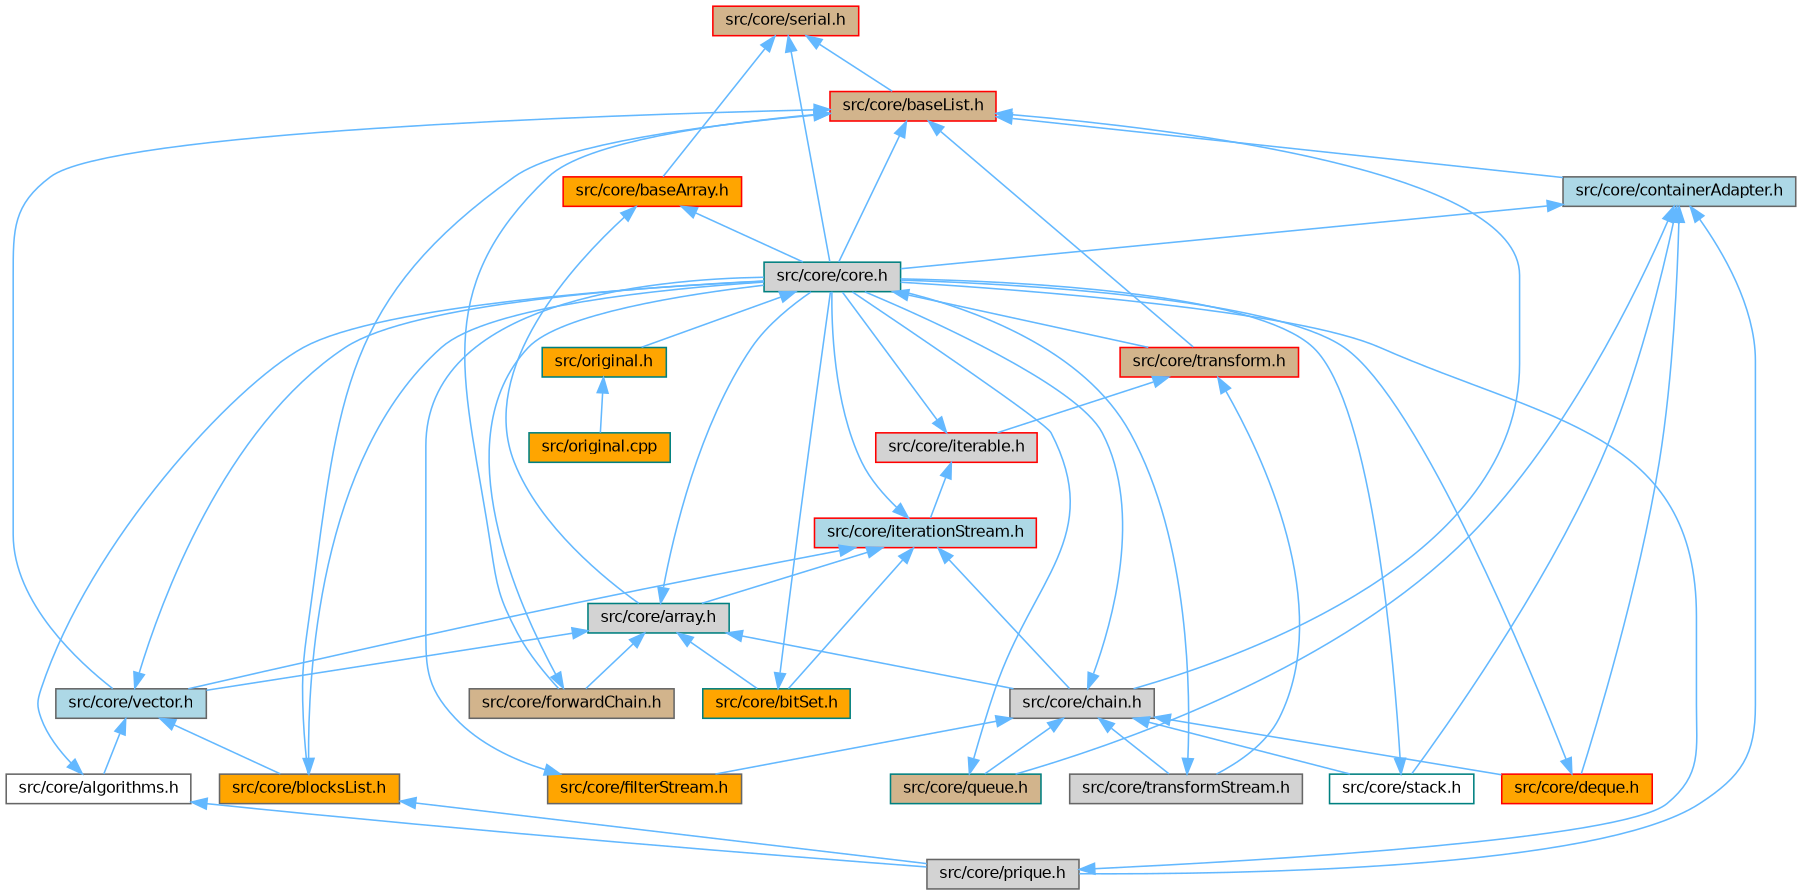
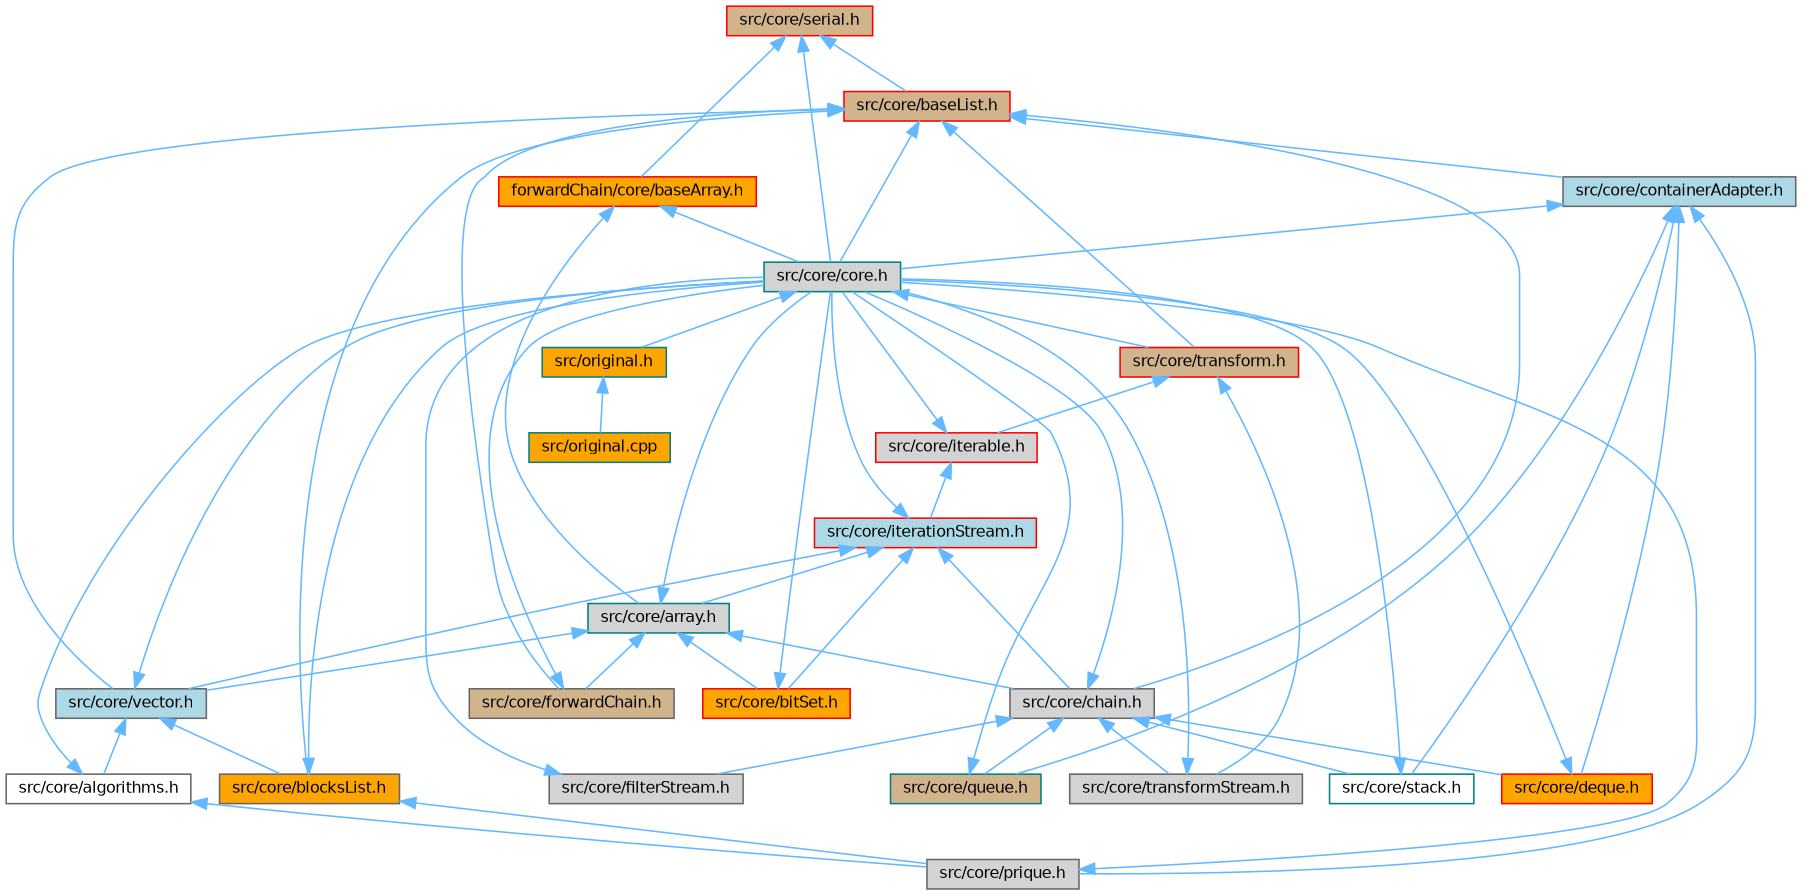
node "src/core/baseArray.h": label "src/core/baseArray.h" -> "forwardChain/core/baseArray.h"
node "src/core/bitSet.h": color teal -> red
node "src/core/filterStream.h": fillcolor orange -> lightgrey
